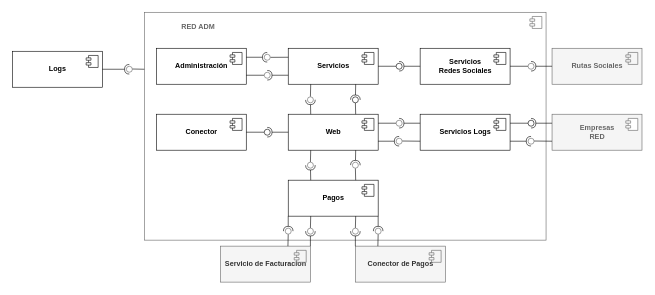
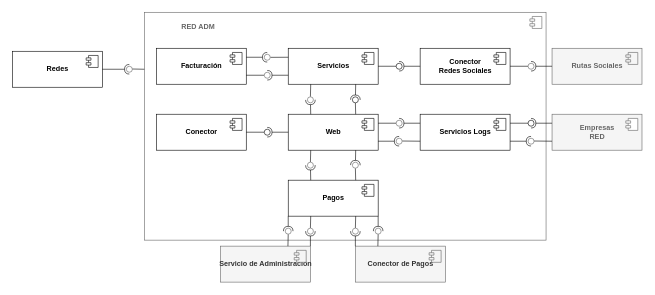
node "Administración": label "Administración" -> "Facturación"
node "Servicios Redes Sociales": label "Servicios Redes Sociales" -> "Conector Redes Sociales"
node "Logs": label "Logs" -> "Redes"
node "Servicio de Facturación": label "Servicio de Facturación" -> "Servicio de Administración"
